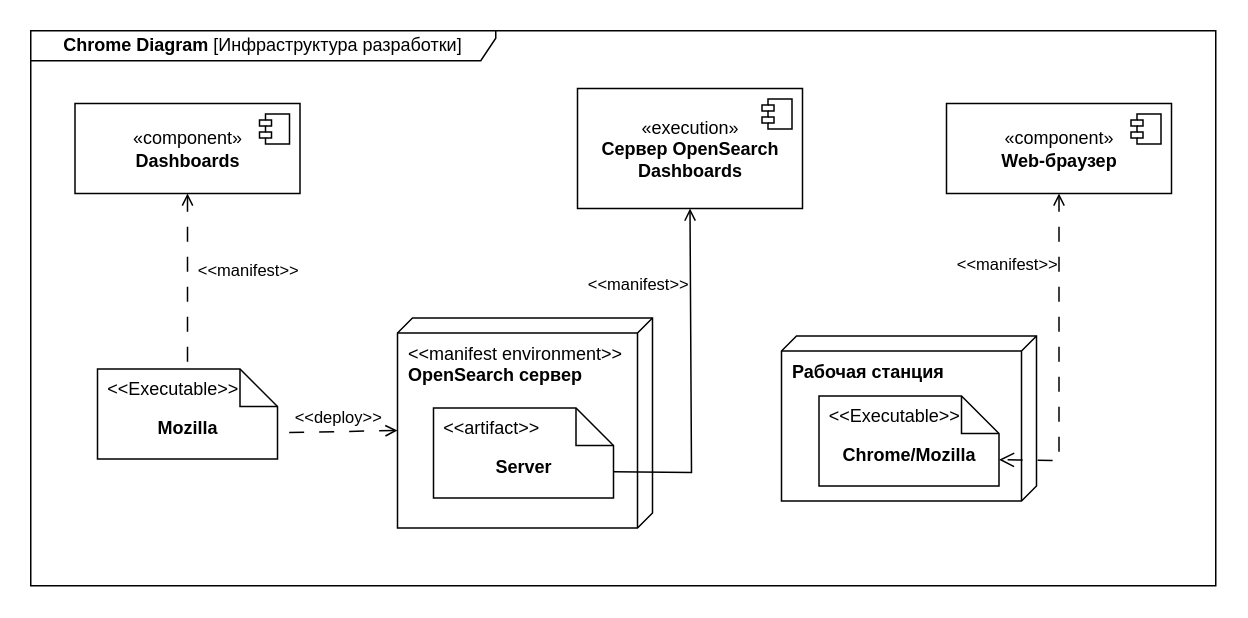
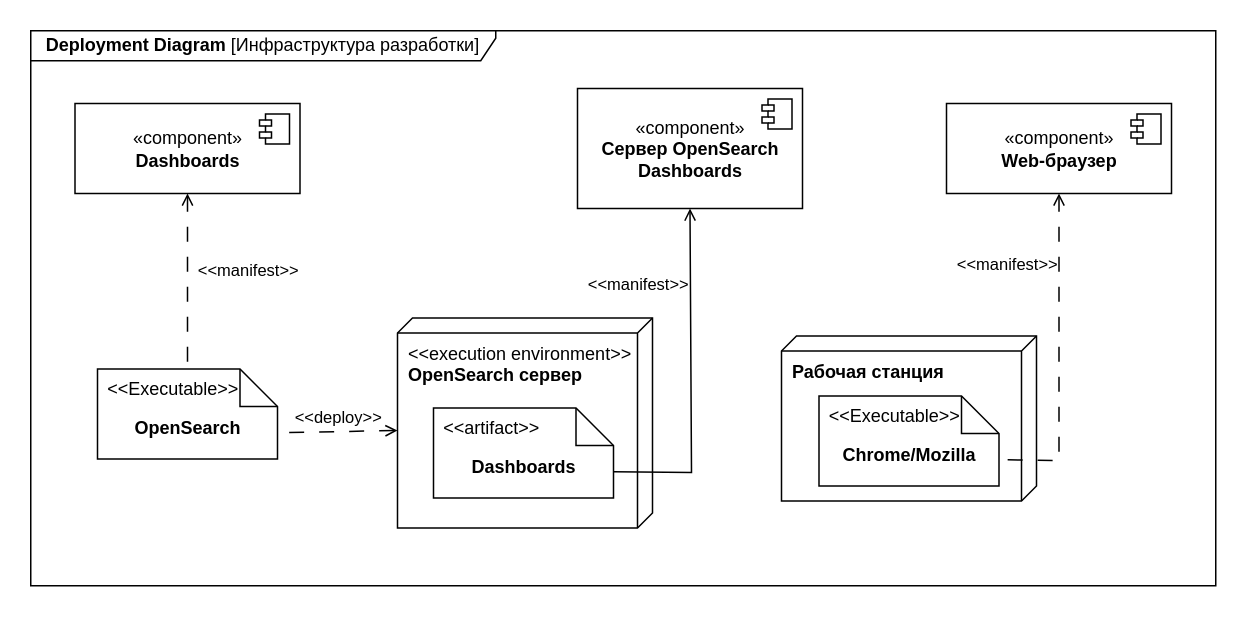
node "Chrome Diagram [Инфраструктура разработки]": label "Chrome Diagram [Инфраструктура разработки]" -> "Deployment Diagram [Инфраструктура разработки]"
node "«execution» Сервер OpenSearch Dashboards": label "«execution» Сервер OpenSearch Dashboards" -> "«component» Сервер OpenSearch Dashboards"
node "<<manifest environment>> OpenSearch сервер": label "<<manifest environment>> OpenSearch сервер" -> "<<execution environment>> OpenSearch сервер"
node "Mozilla": label "Mozilla" -> "OpenSearch"
edge "«component» Web-браузер" -- "Chrome/Mozilla": arrowhead open -> none
node "Server": label "Server" -> "Dashboards"
